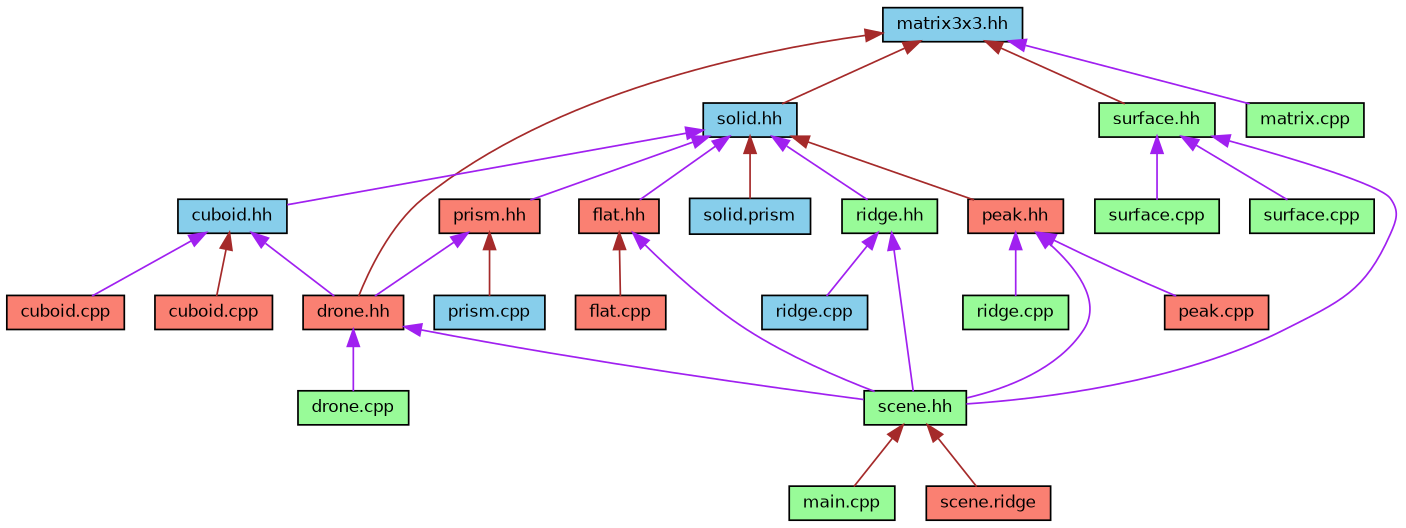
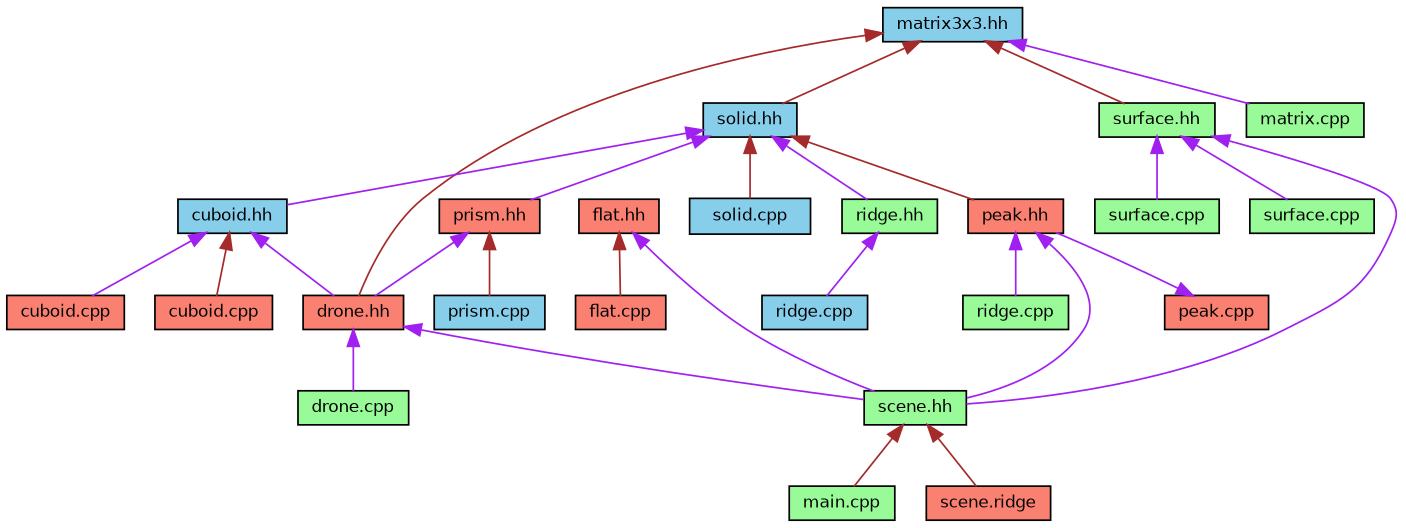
edge "flat.hh" -> "solid.hh": removed
node "solid.prism": label "solid.prism" -> "solid.cpp"
edge "peak.cpp" -> "peak.hh": reversed
edge "scene.hh" -> "ridge.hh": removed
